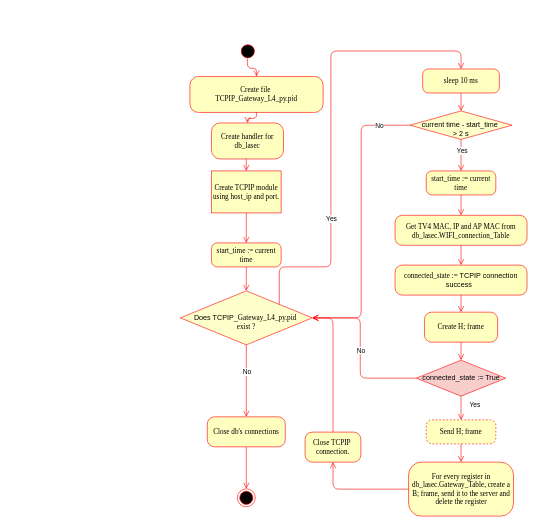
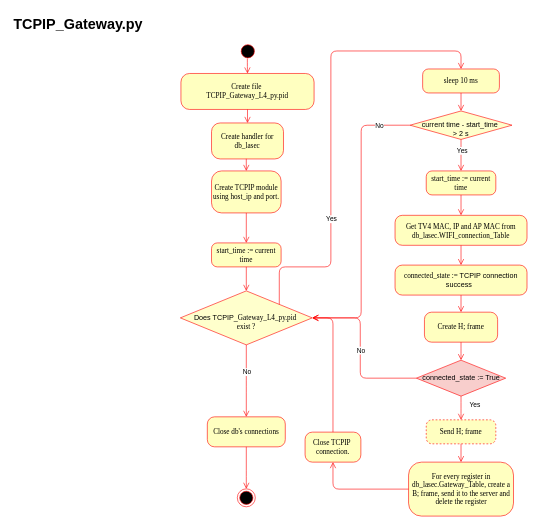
node "TCPIP_Gateway.py": added
node "Create file TCPIP_Gateway_L4_py.pid": moved (257, 95) -> (248, 92)
node "Create TCPIP module using host_ip and port.": shape rectangle -> rounded rectangle
